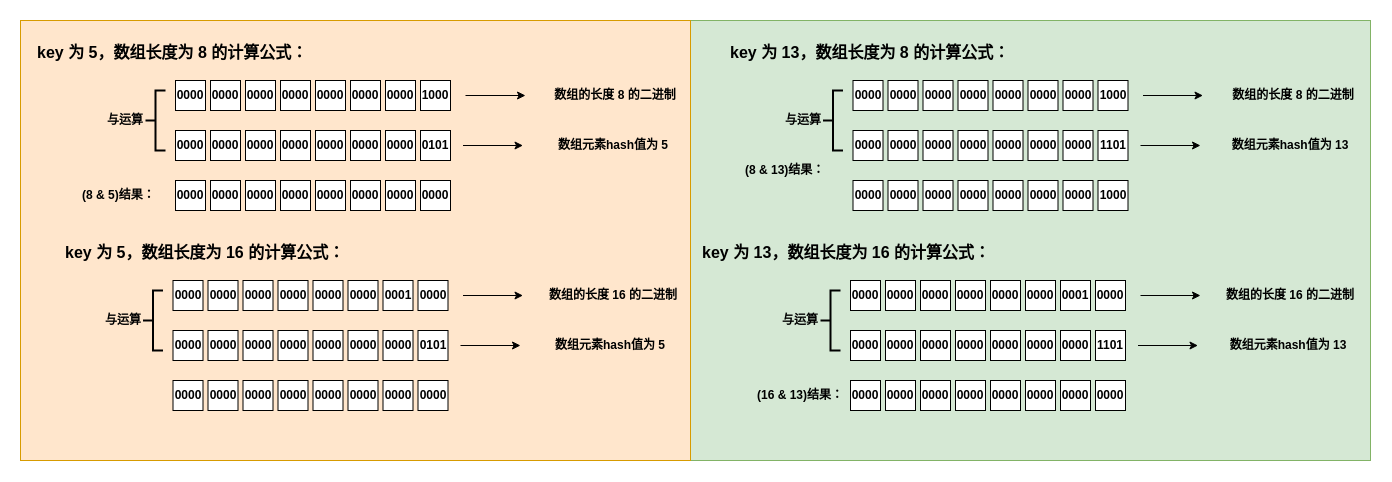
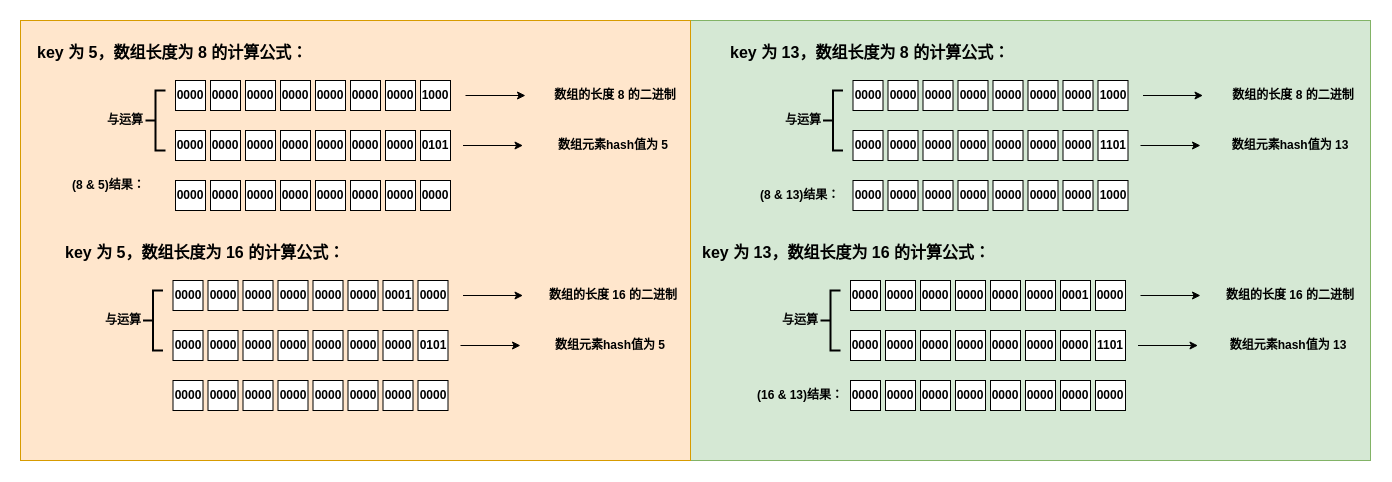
node "(8 & 13)结果：": moved (788, 171) -> (803, 196)
node "(8 & 5)结果：": moved (126, 196) -> (116, 186)
